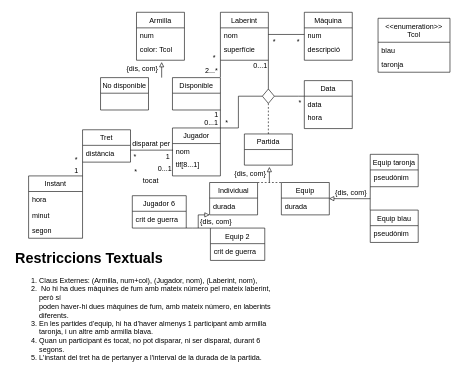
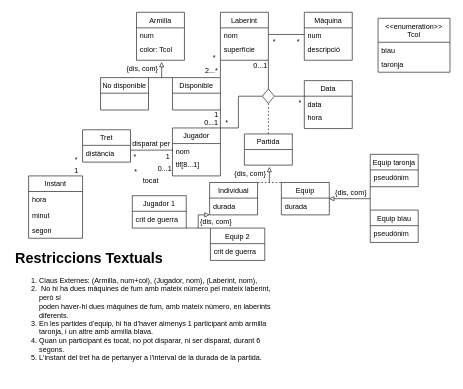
edge "No disponible" -- "Disponible": added
edge "Tret" -- "Instant": removed
node "Jugador 6": label "Jugador 6" -> "Jugador 1"
